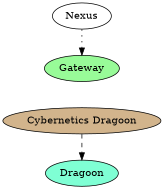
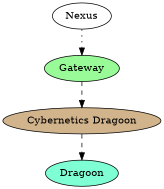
edge "Gateway" -> "Cybernetics Dragoon": added
